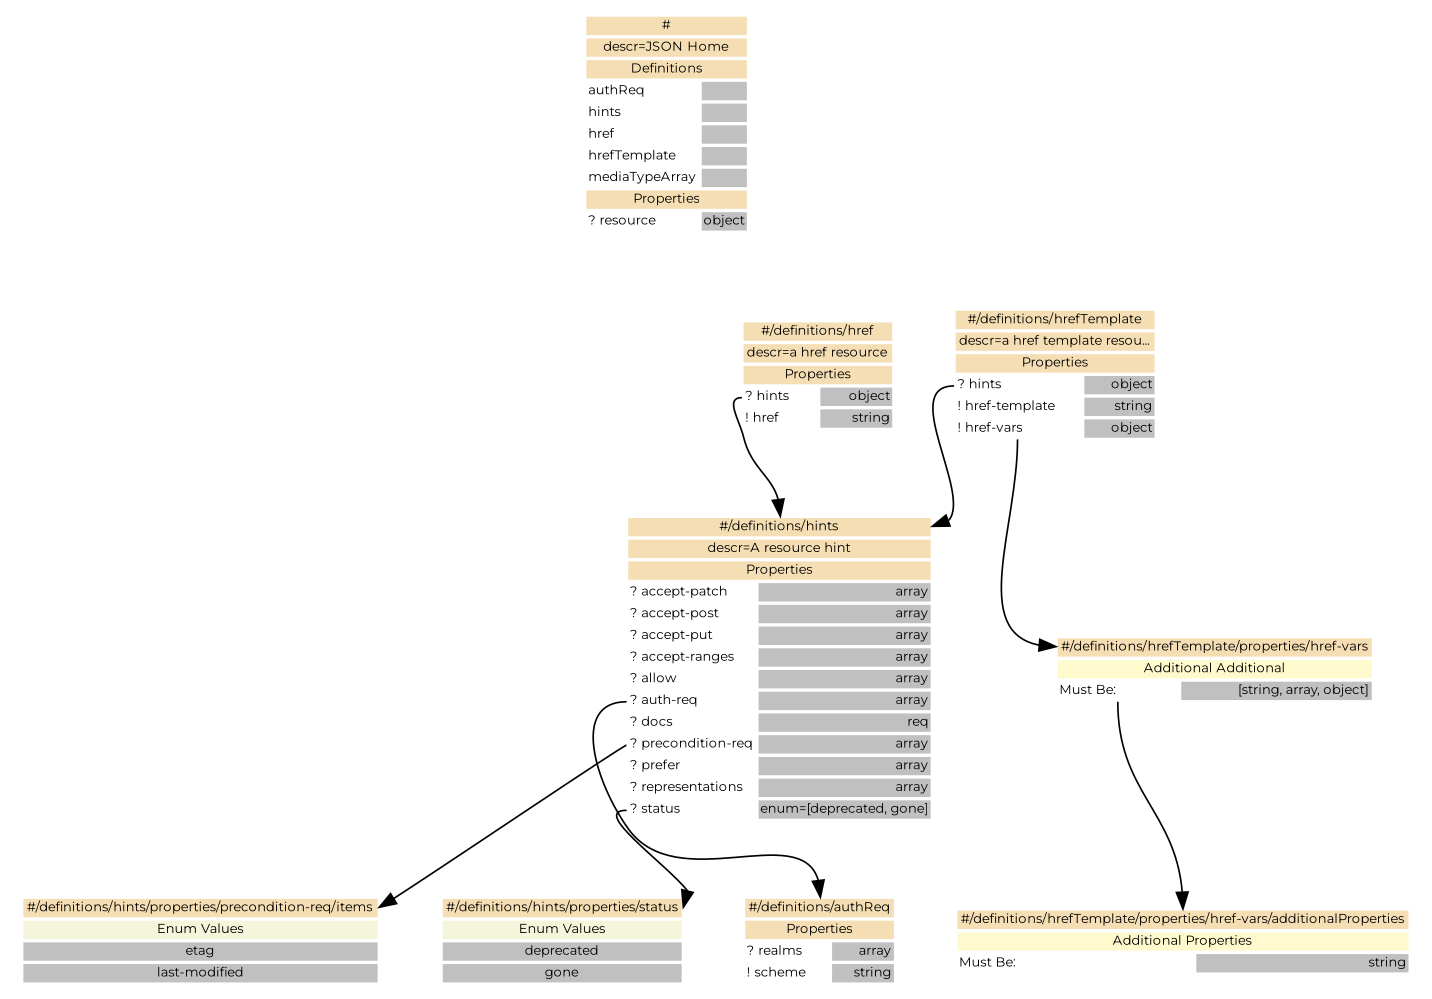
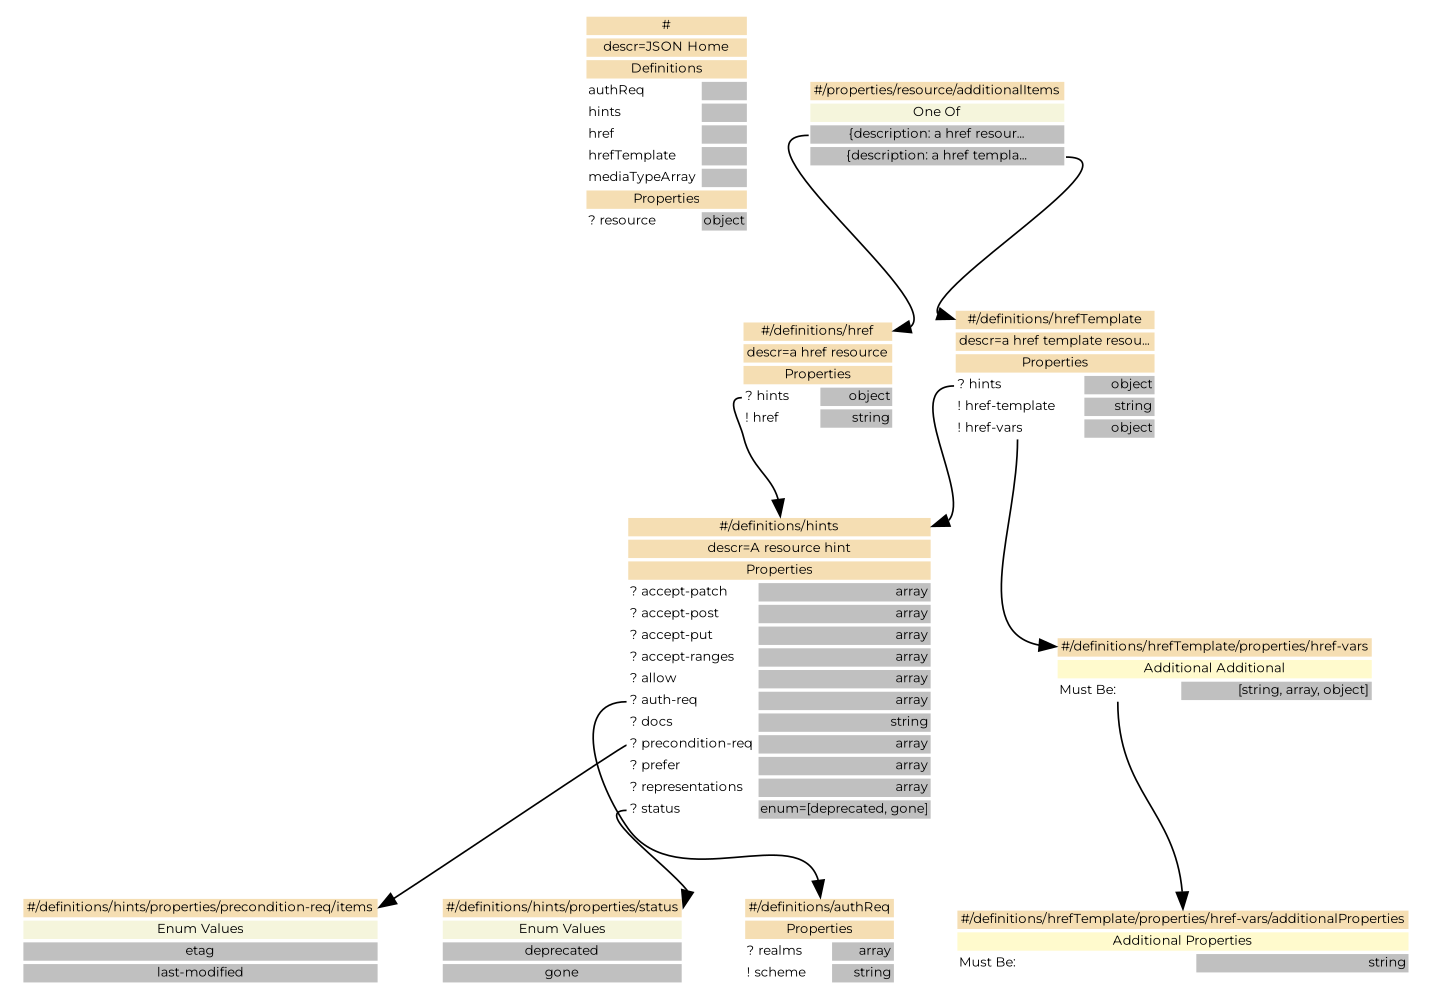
node "#/properties/resource/additionalItems": added
node "#/definitions/hints": text "req" -> "string"
